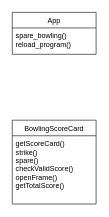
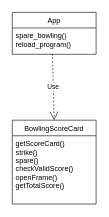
edge "spare_bowling() reload_program()" -> "BowlingScoreCard": added, label "Use"
